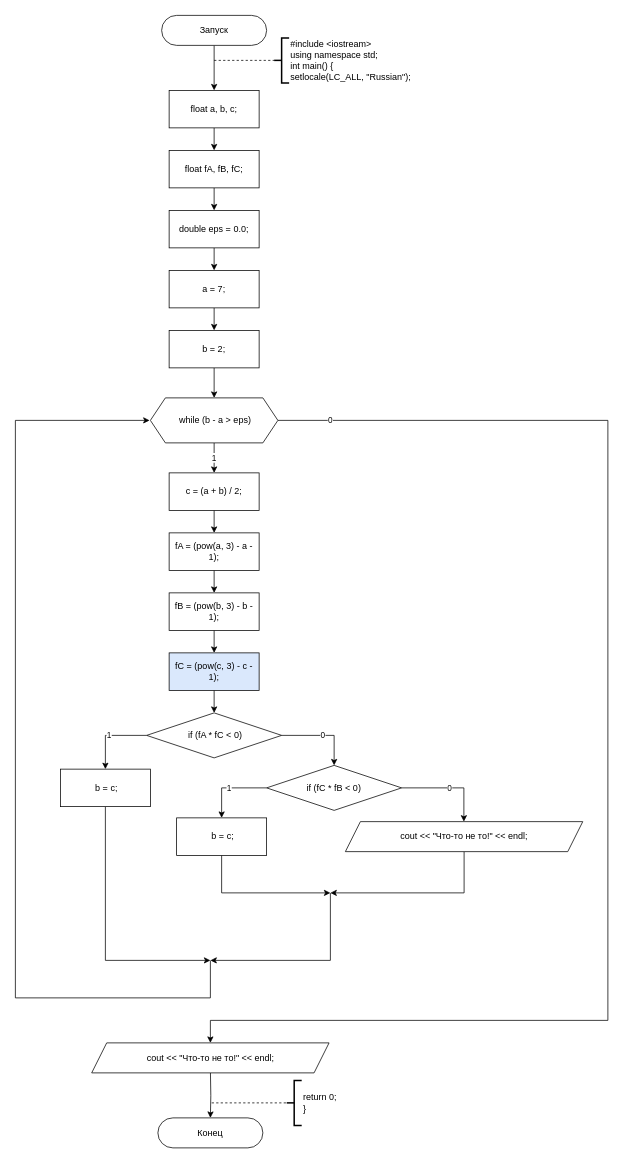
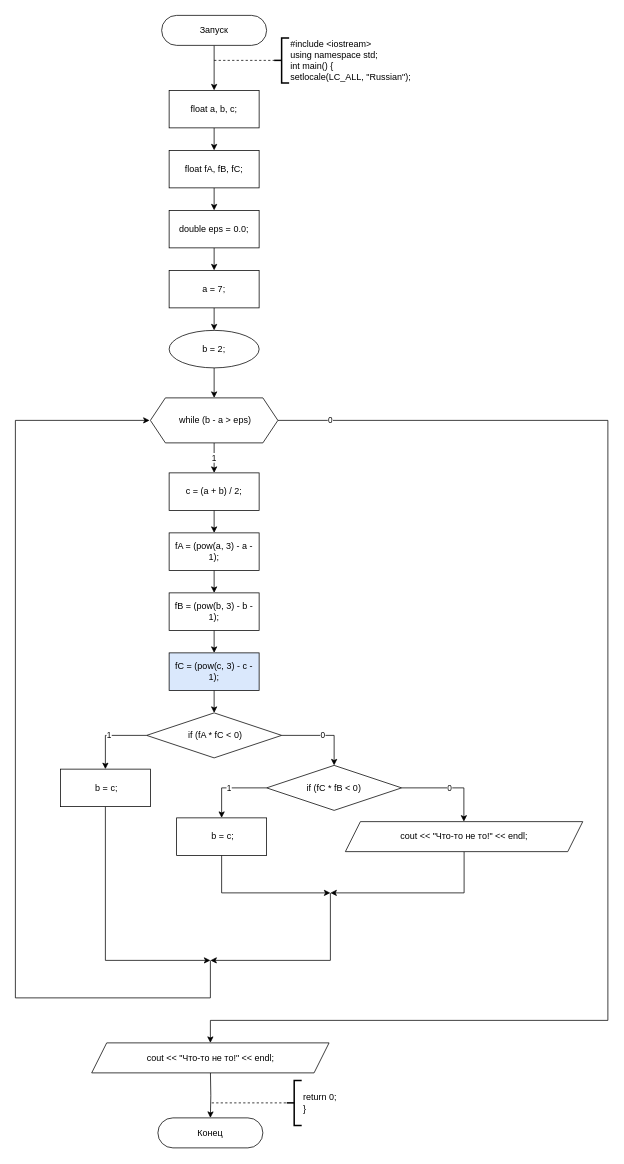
node "b = 2;": shape rectangle -> ellipse
